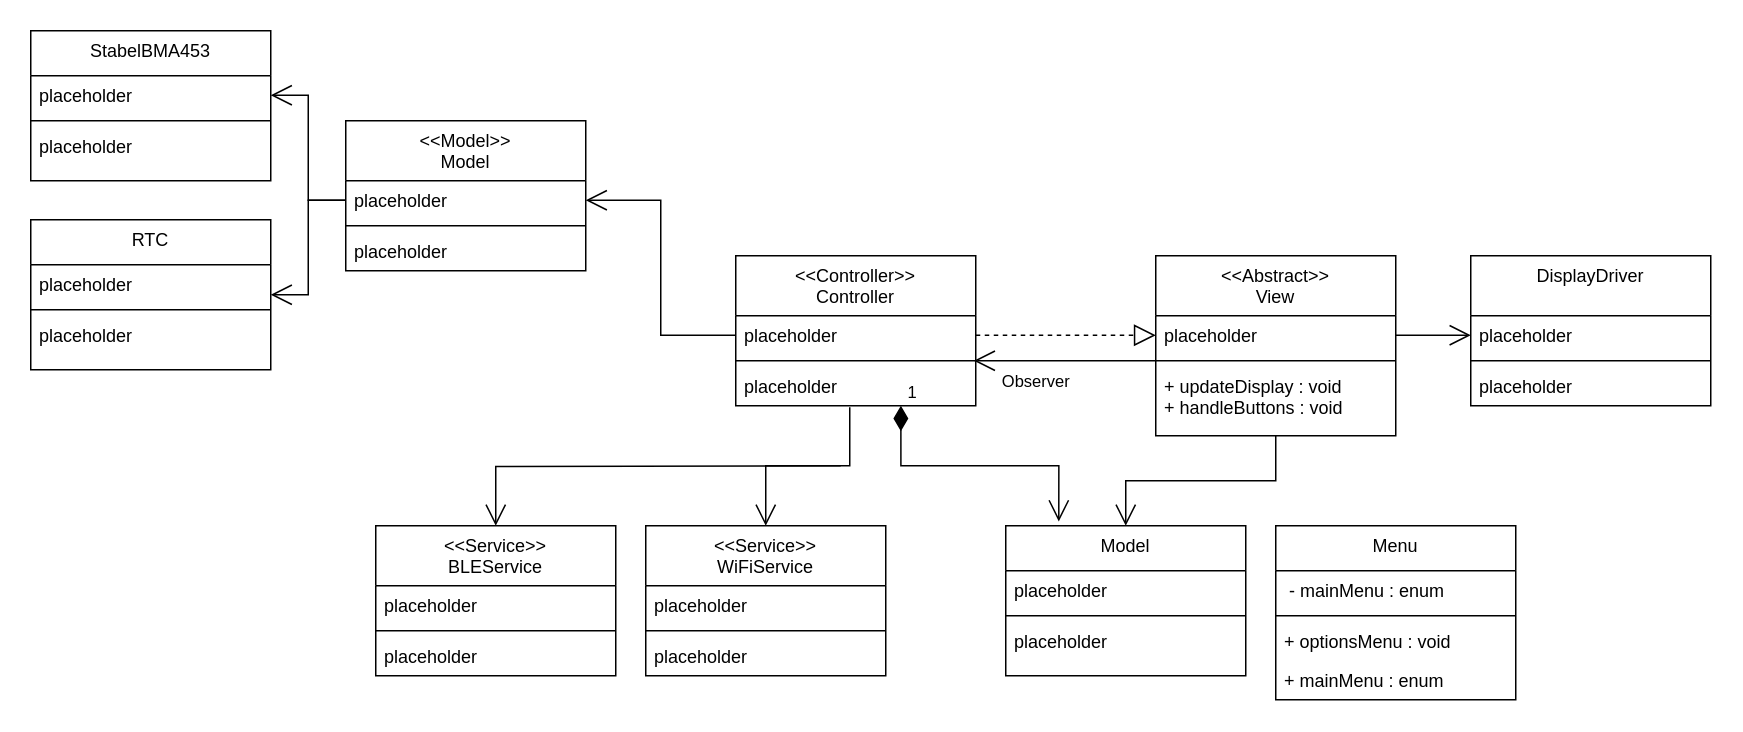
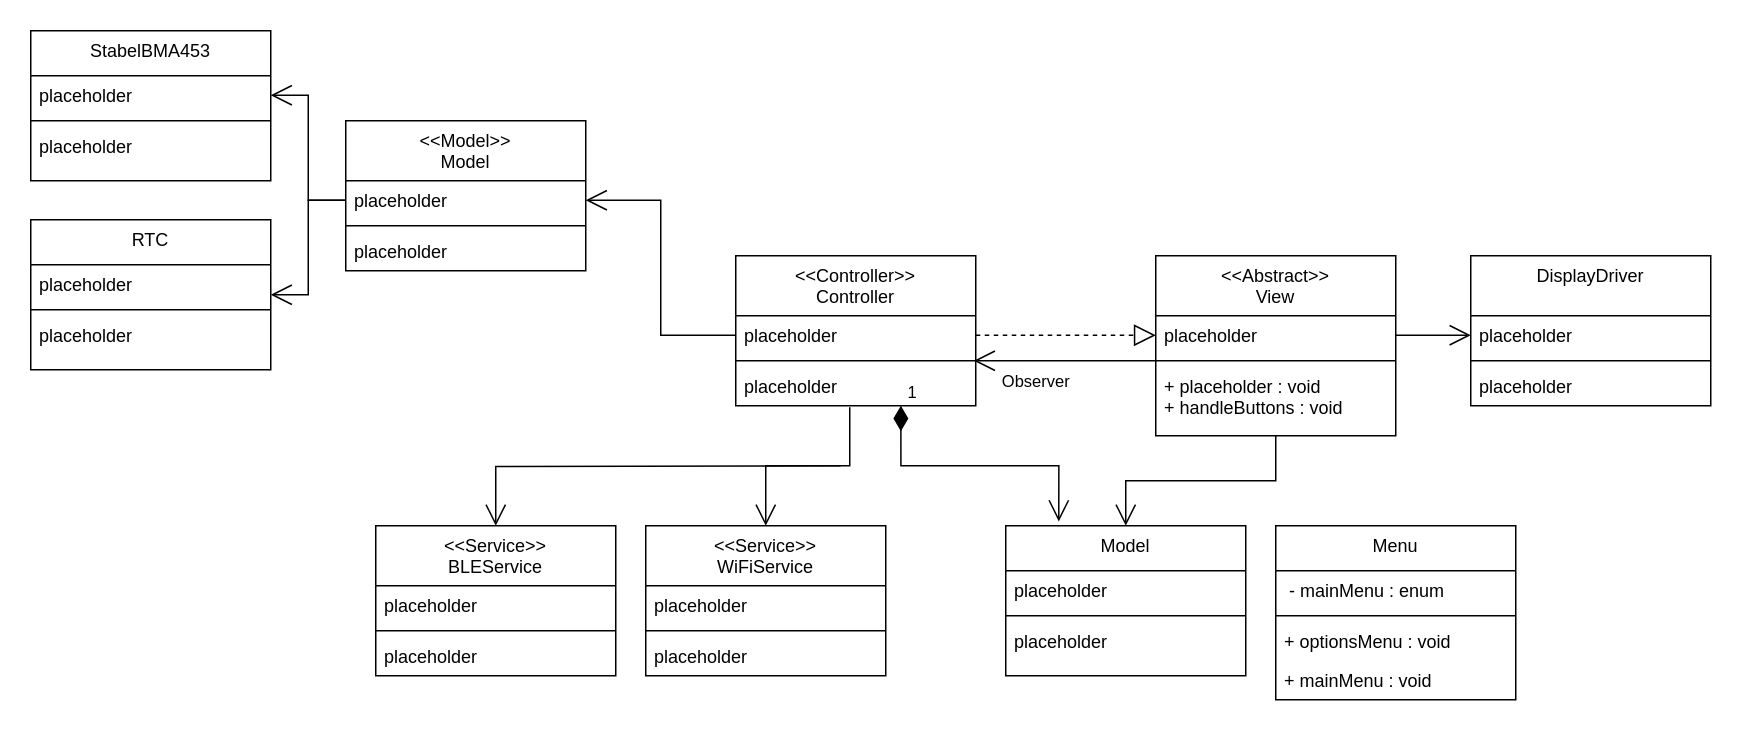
node "+ updateDisplay : void + handleButtons : void": label "+ updateDisplay : void + handleButtons : void" -> "+ placeholder : void + handleButtons : void"
node "+ mainMenu : enum": label "+ mainMenu : enum" -> "+ mainMenu : void"
